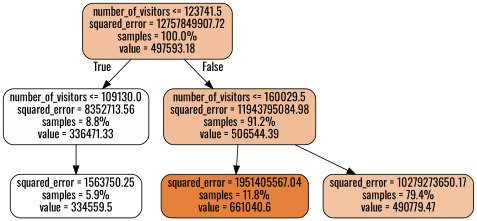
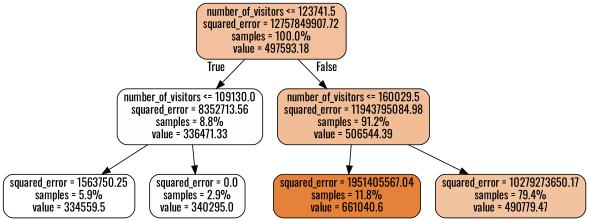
node "squared_error = 0.0 samples = 2.9% value = 340295.0": added
